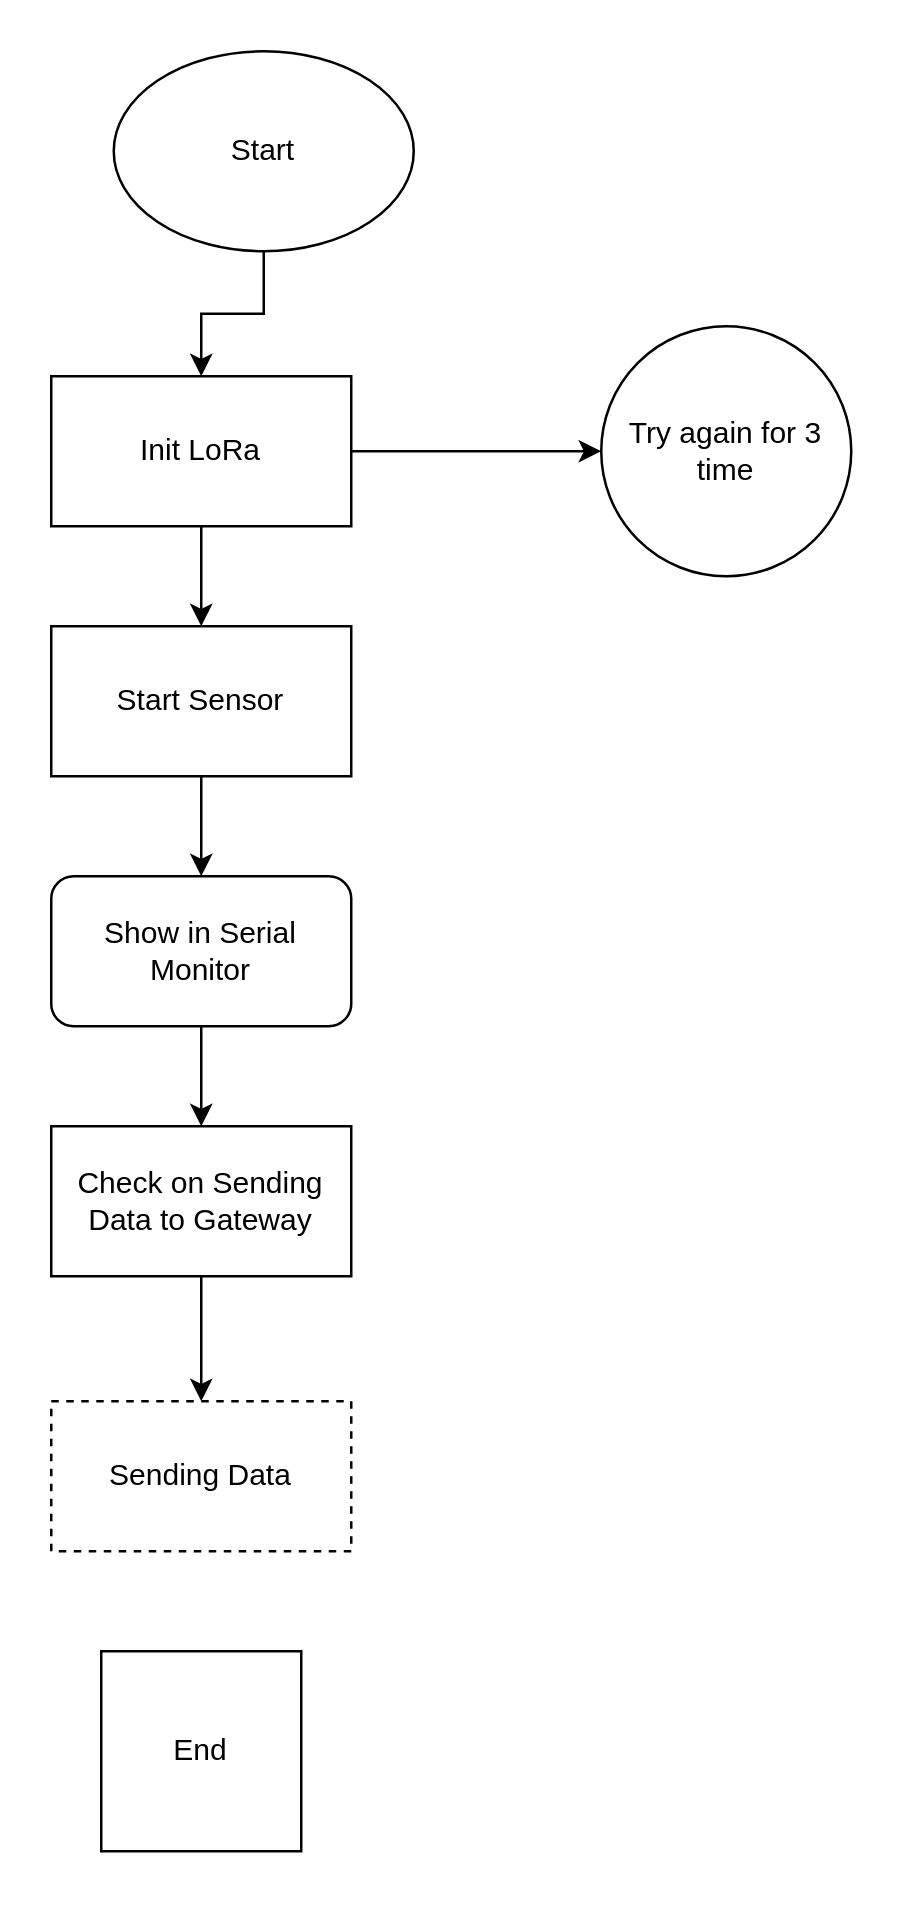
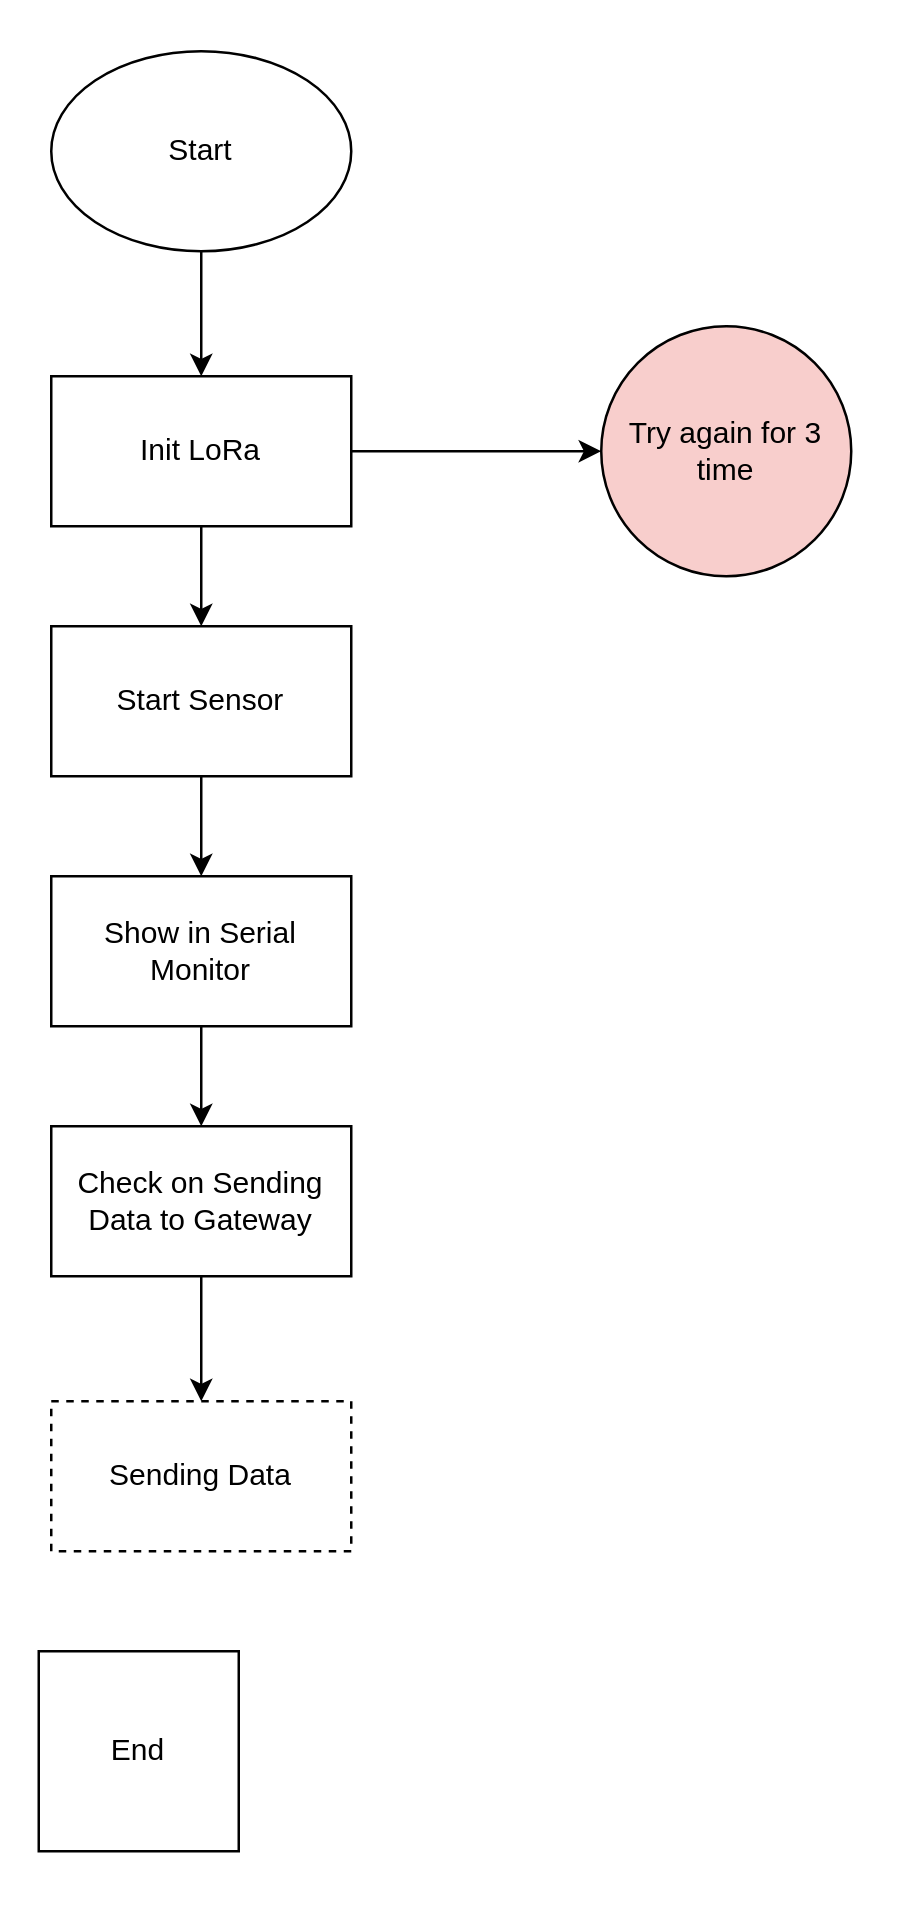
node "Start": moved (264, 151) -> (201, 151)
node "Try again for 3 time": fillcolor #ffffff -> #f8cecc
node "Show in Serial Monitor": shape rounded rectangle -> rectangle
node "End": moved (201, 1751) -> (139, 1751)
